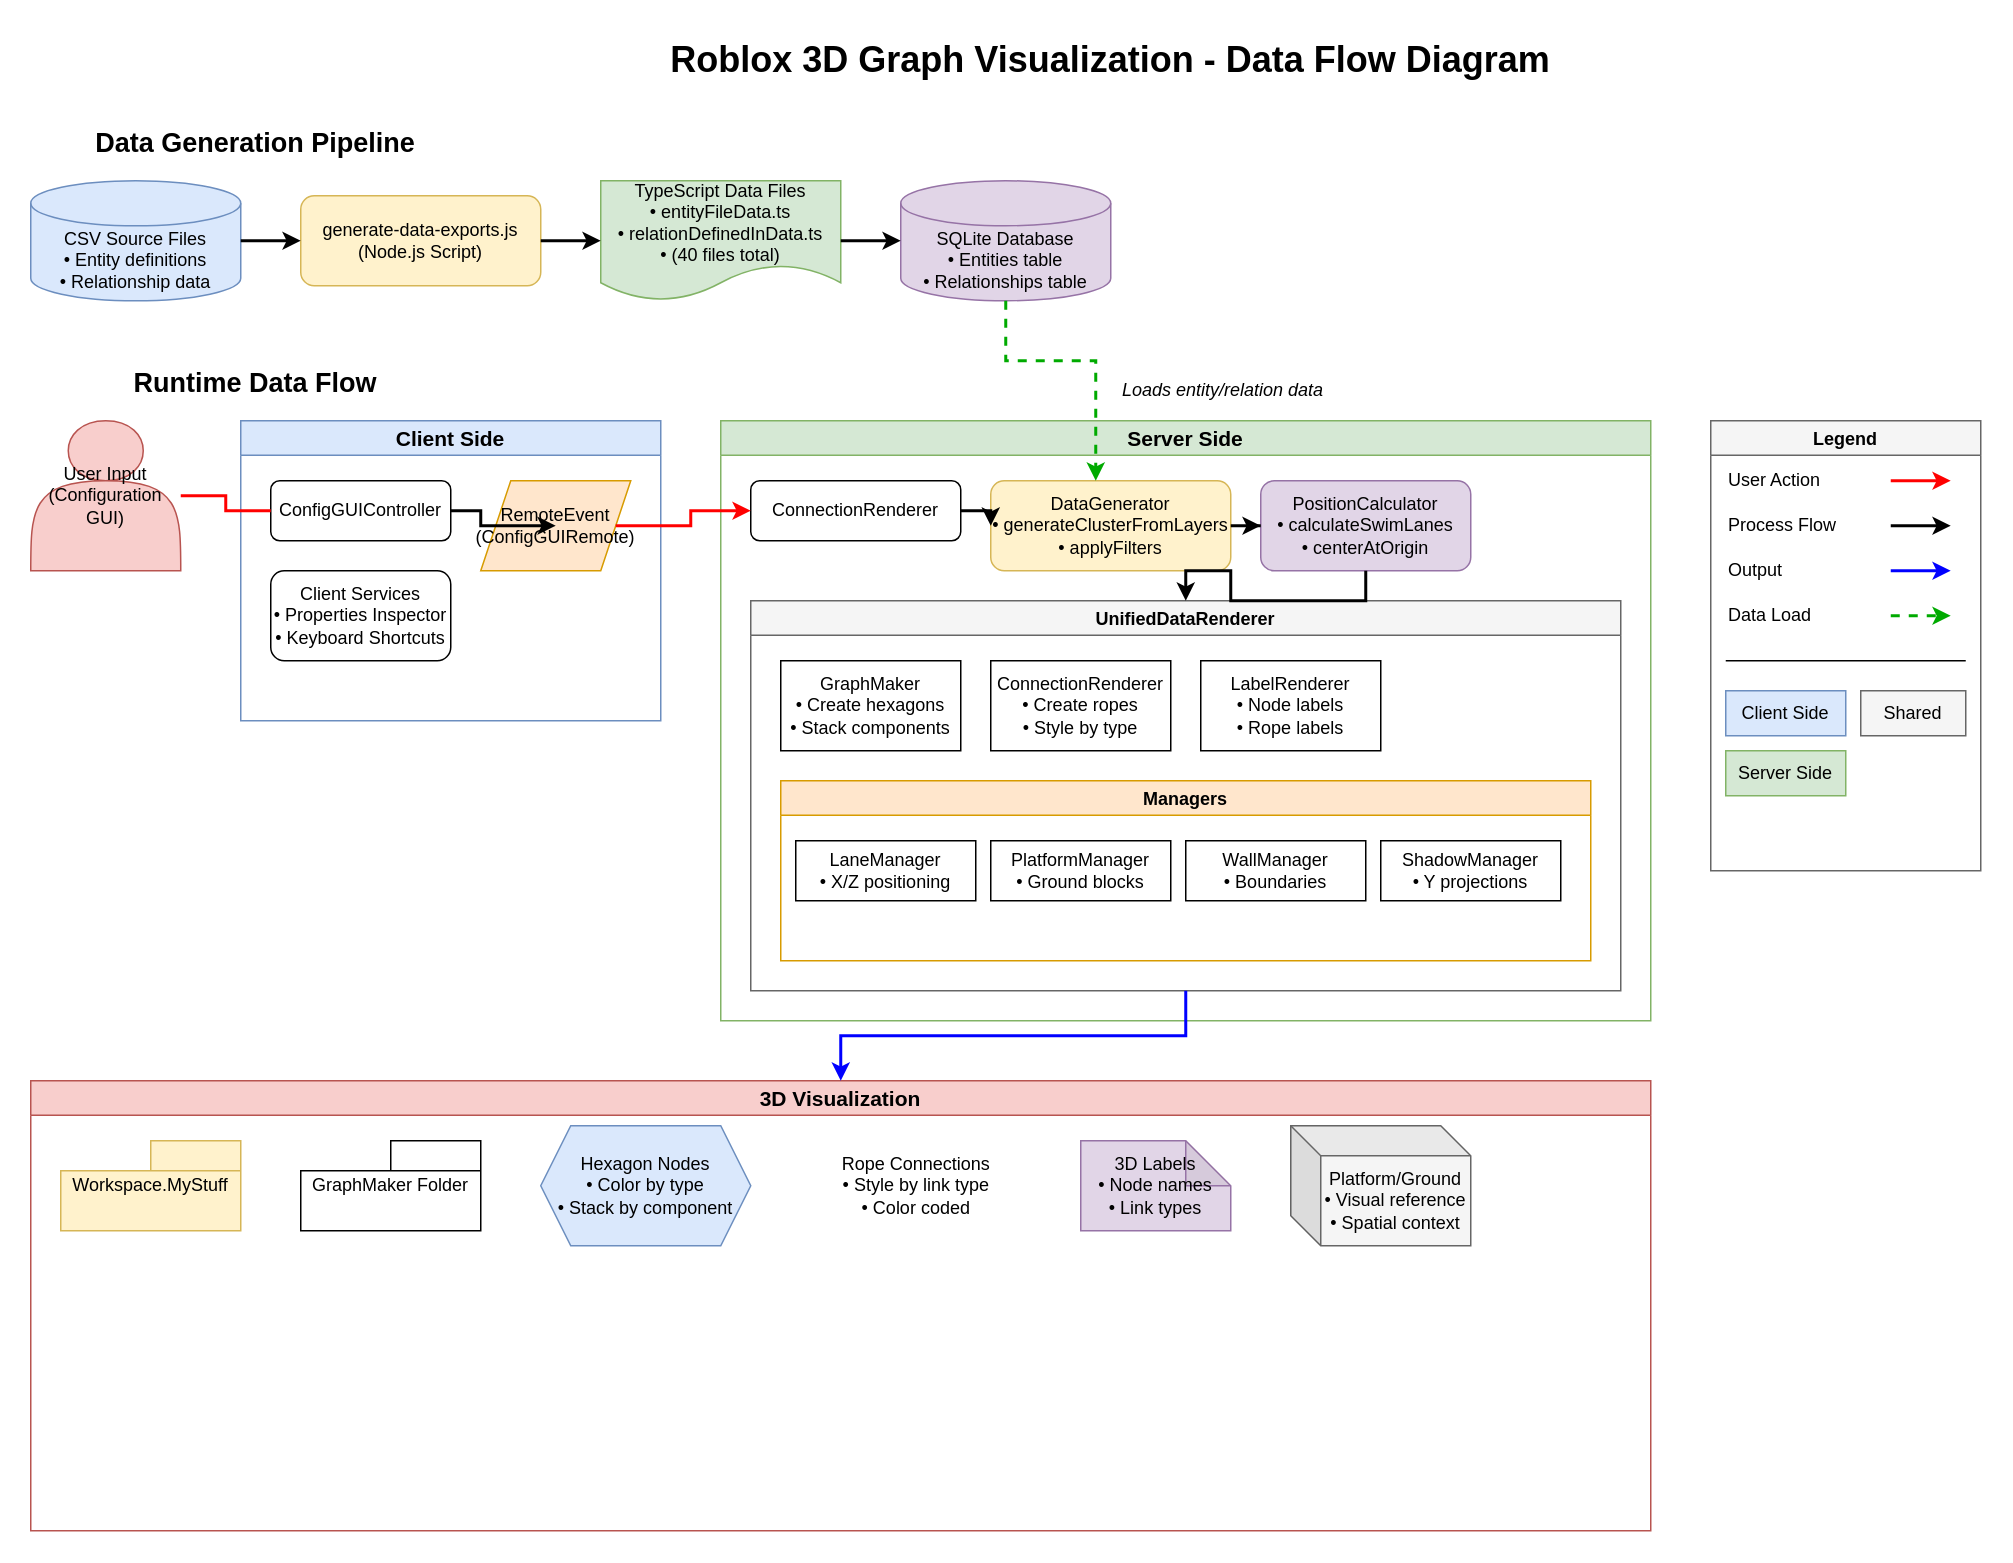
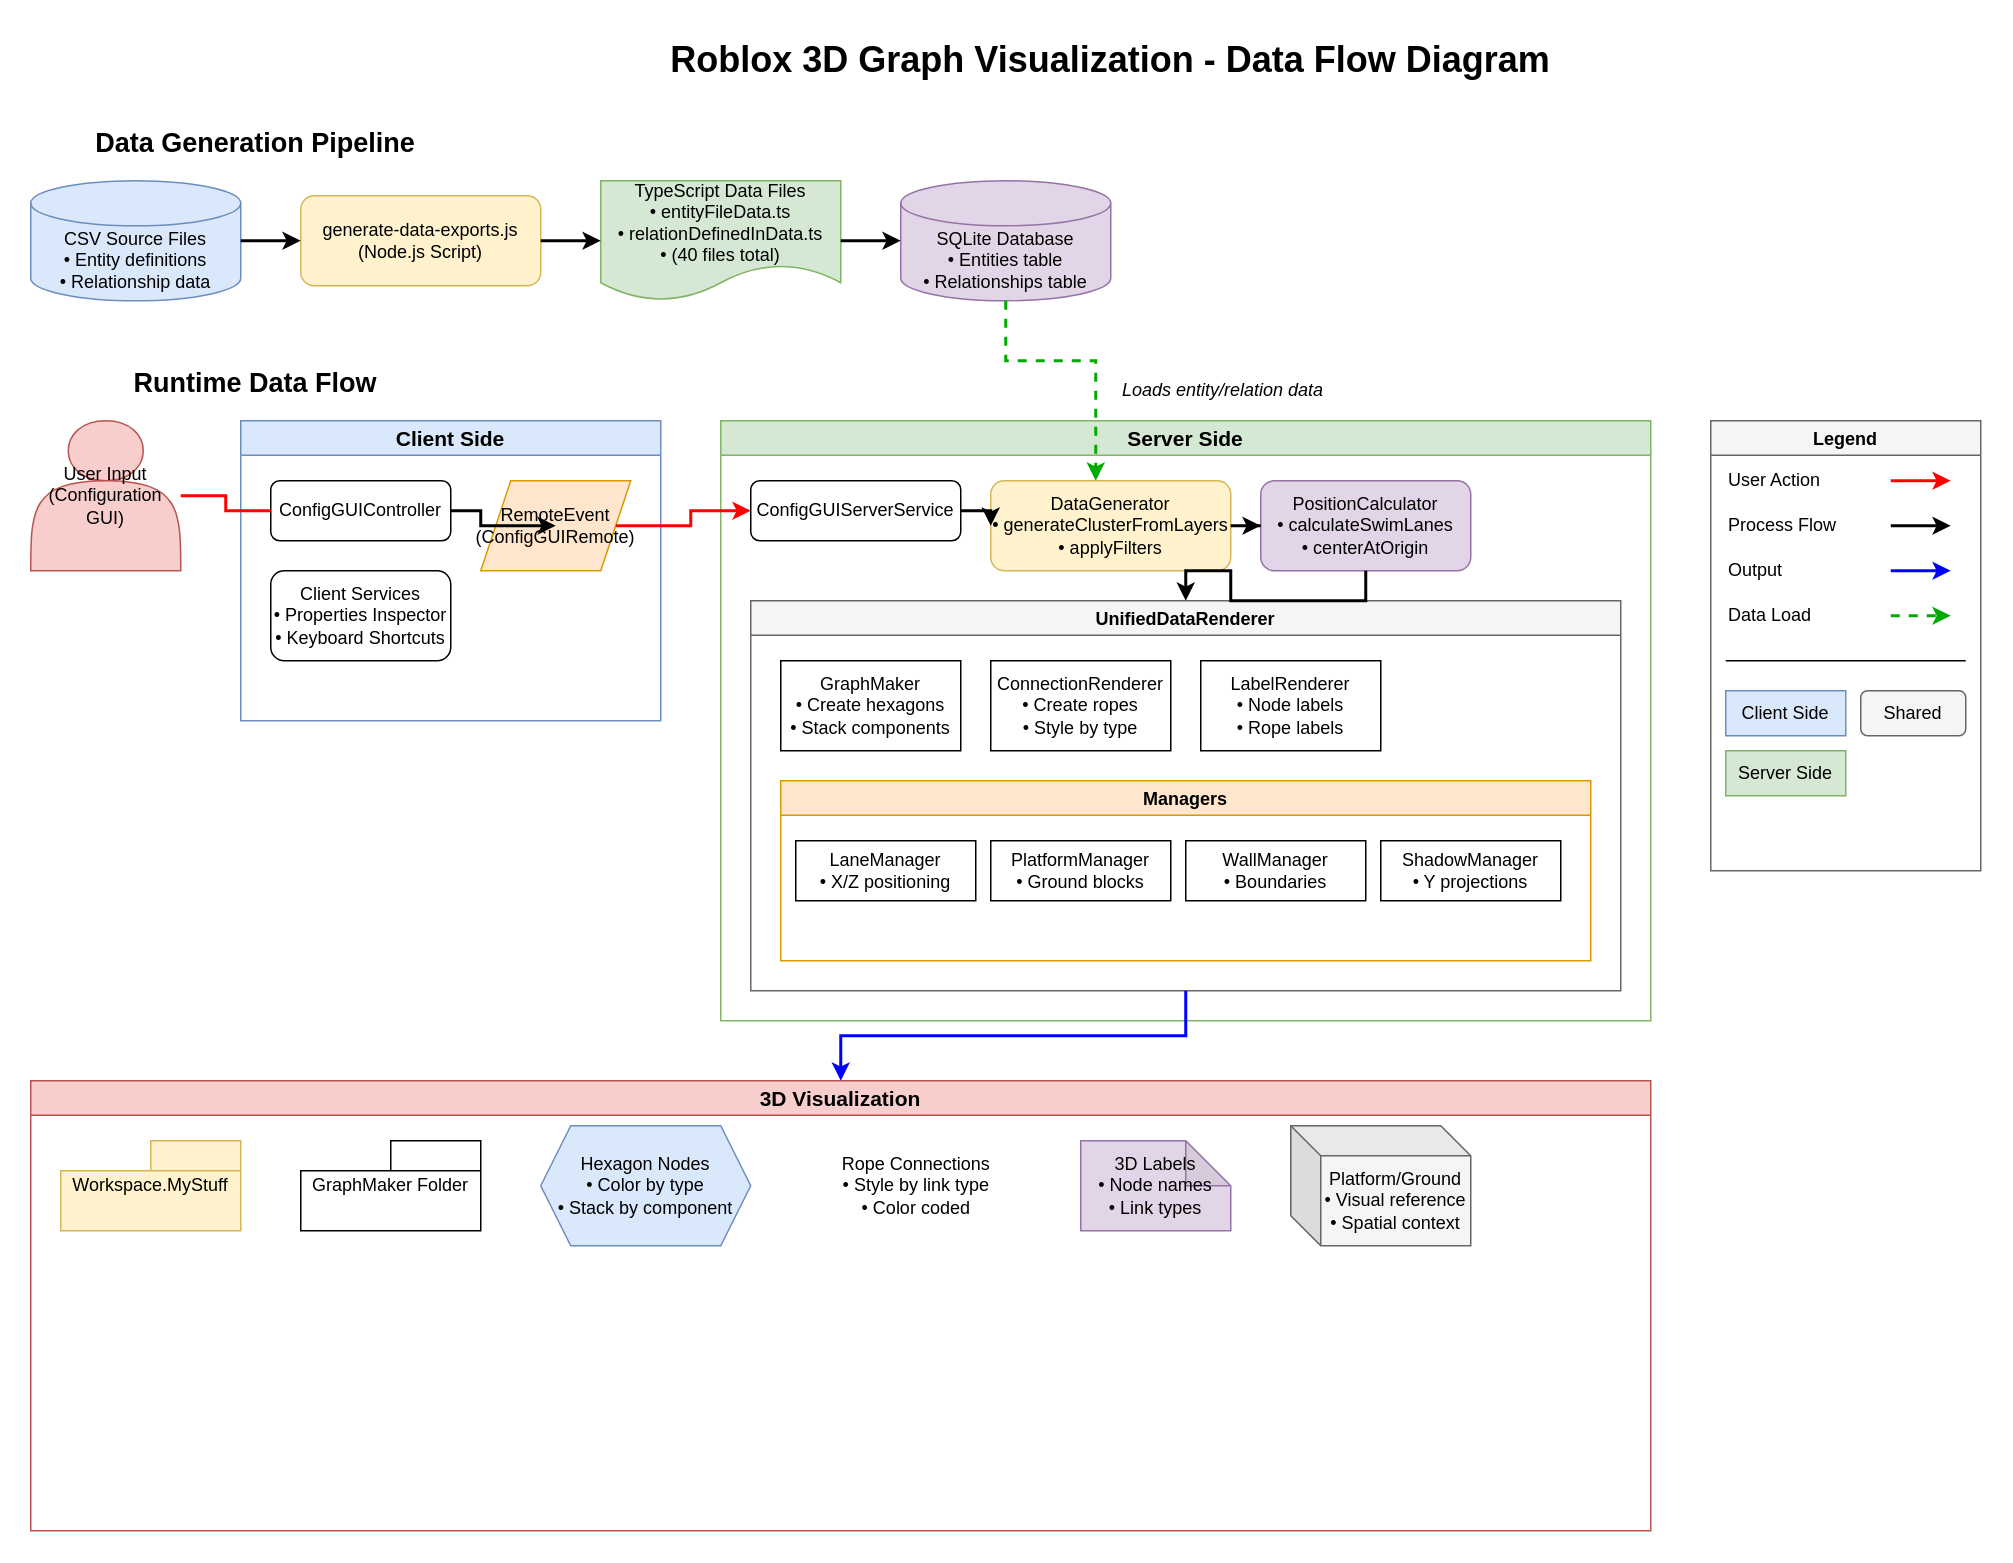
node "ConnectionRenderer": label "ConnectionRenderer" -> "ConfigGUIServerService"
node "Shared": shape rectangle -> rounded rectangle
